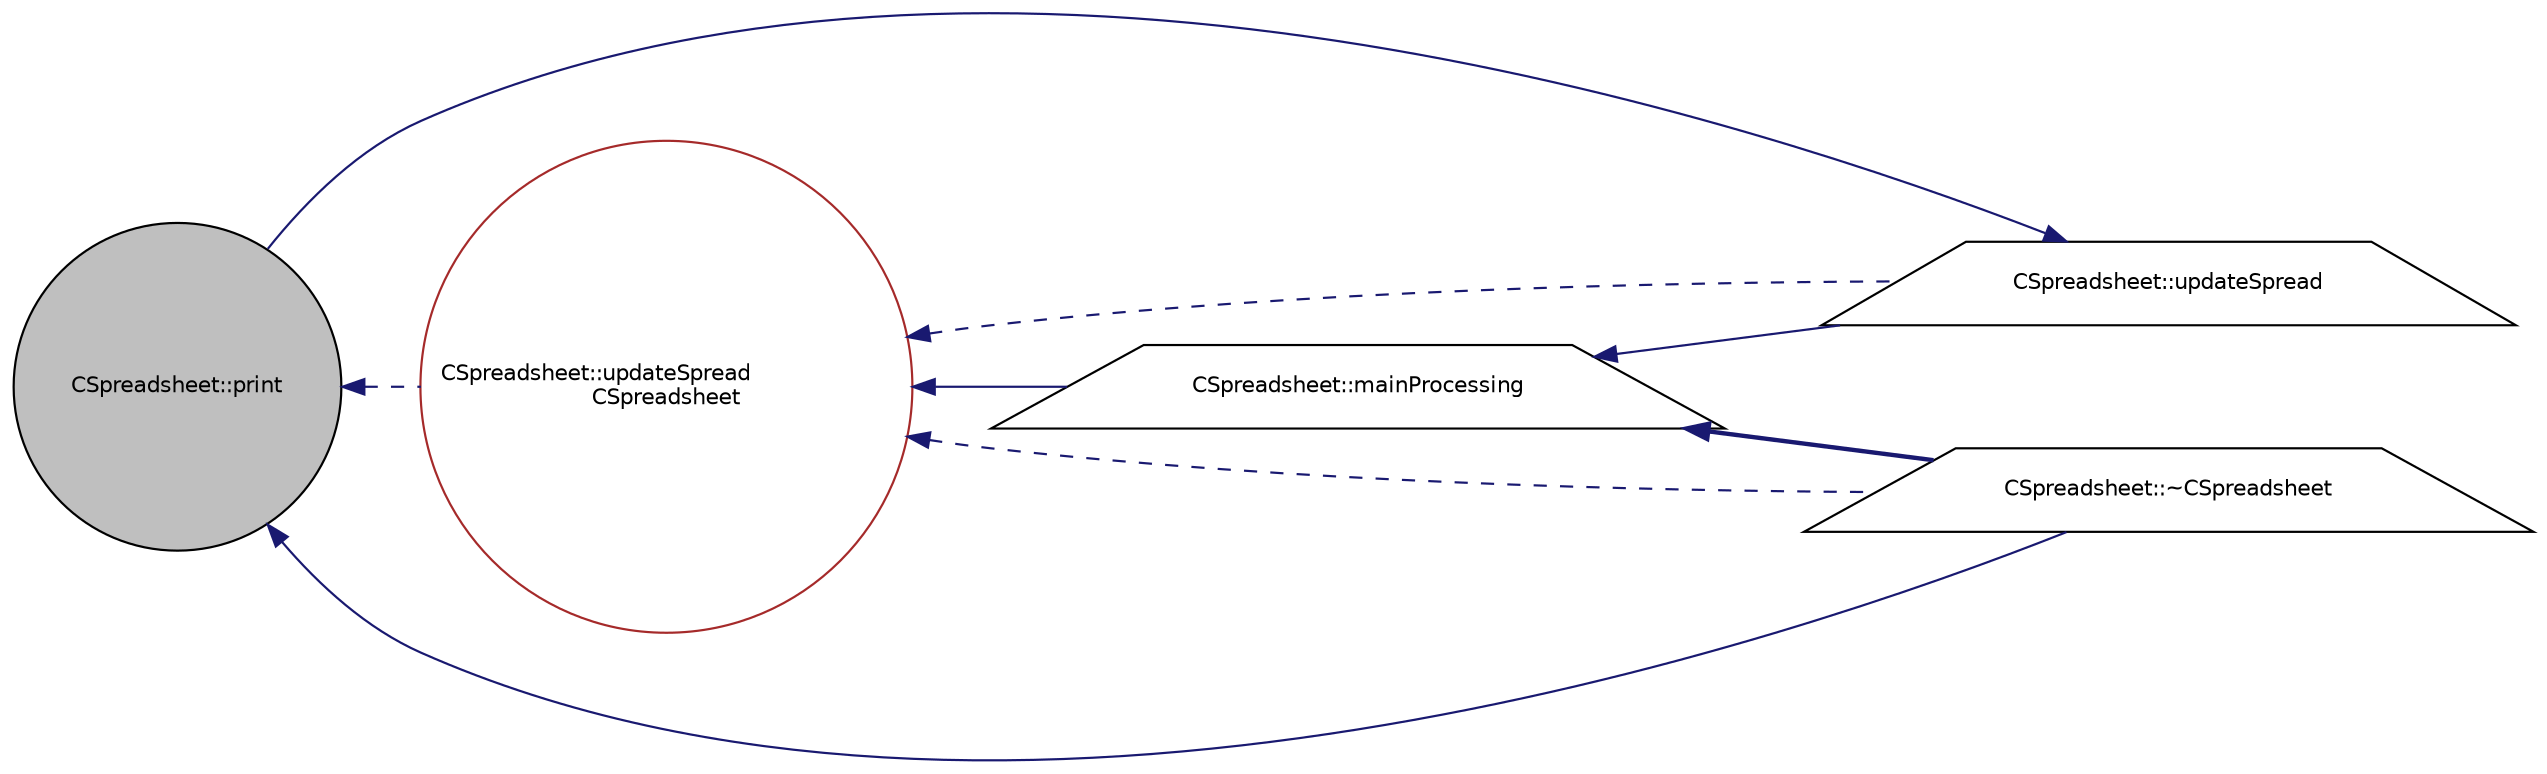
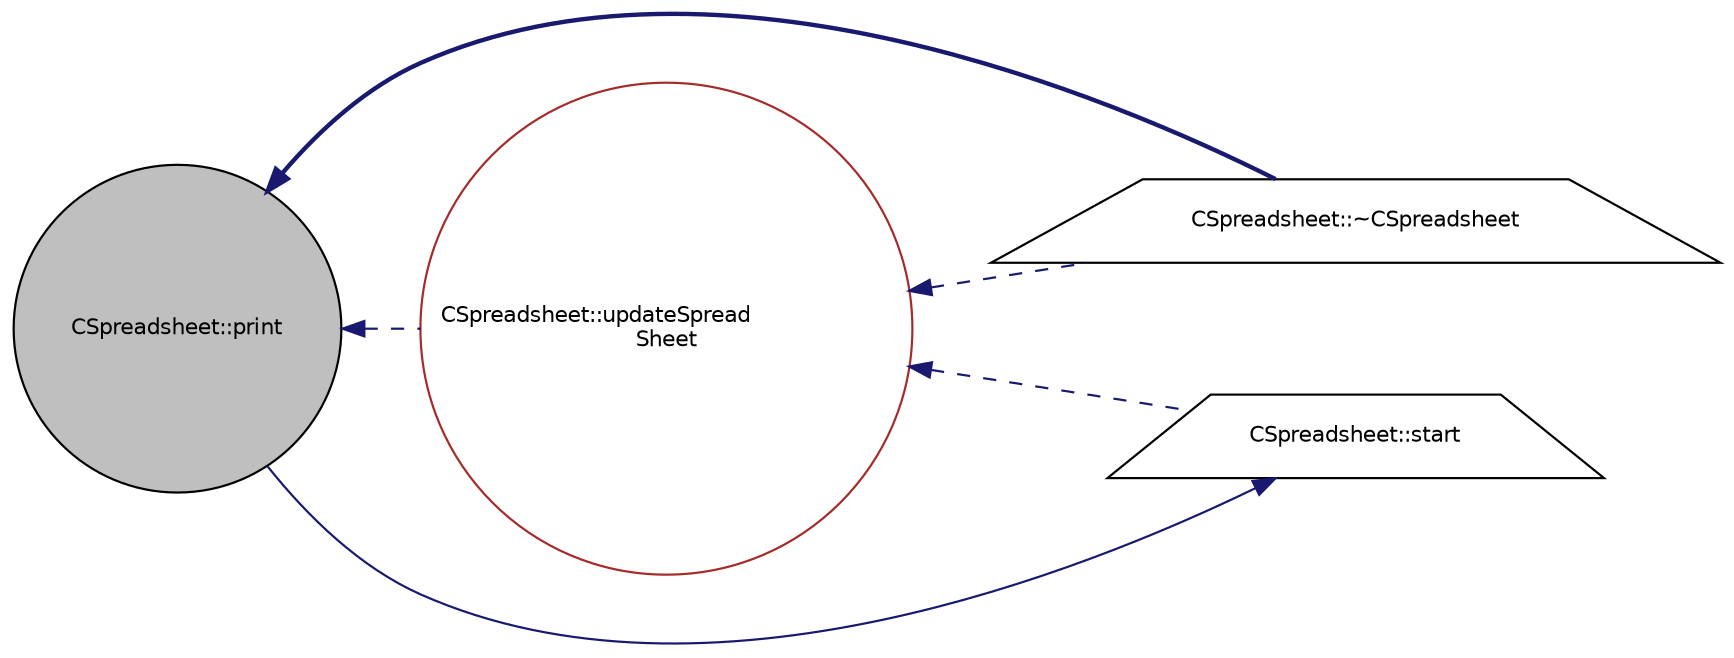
node "CSpreadsheet::updateSpread": label "CSpreadsheet::updateSpread" -> "CSpreadsheet::start"
node "CSpreadsheet::updateSpread CSpreadsheet": label "CSpreadsheet::updateSpread CSpreadsheet" -> "CSpreadsheet::updateSpread Sheet"
node "CSpreadsheet::mainProcessing": removed
edge "CSpreadsheet::~CSpreadsheet" -> "CSpreadsheet::print": style solid -> bold
